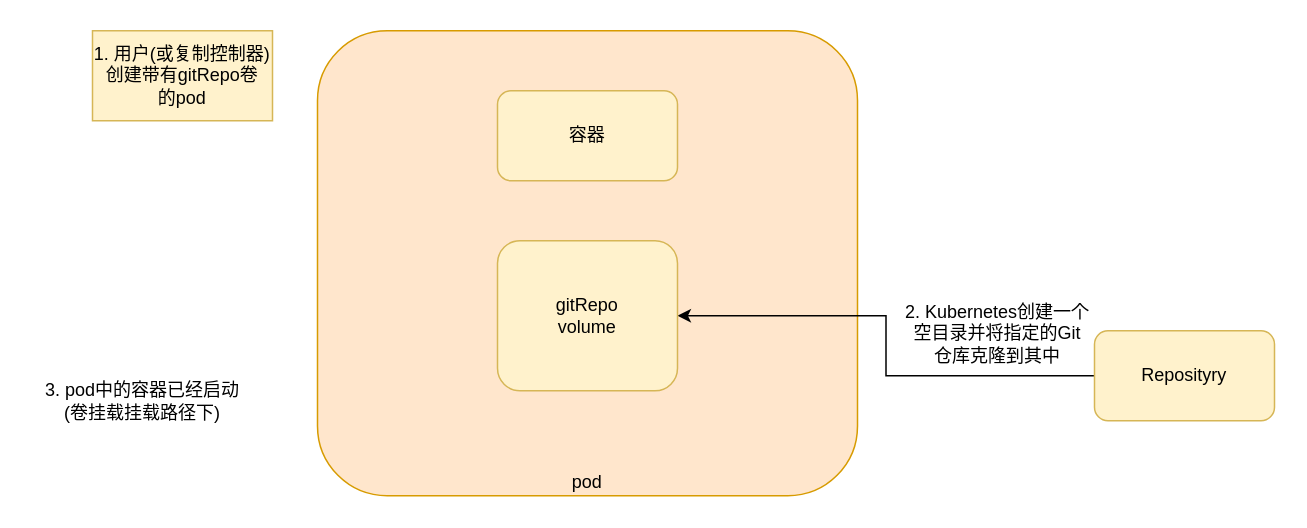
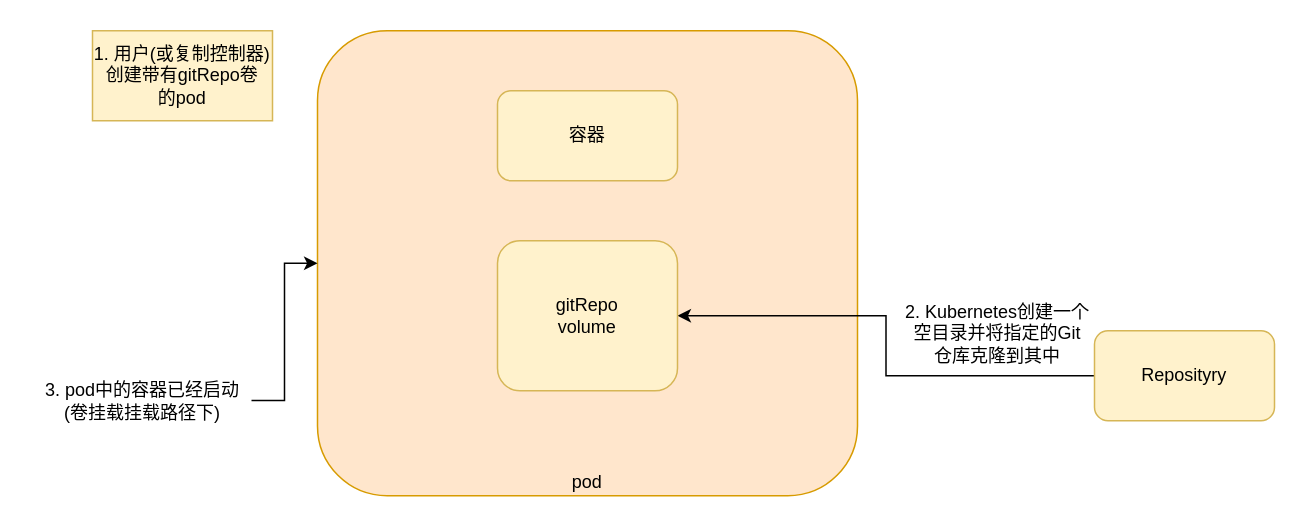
edge "3. pod中的容器已经启动 (卷挂载挂载路径下)" -> "pod": added
